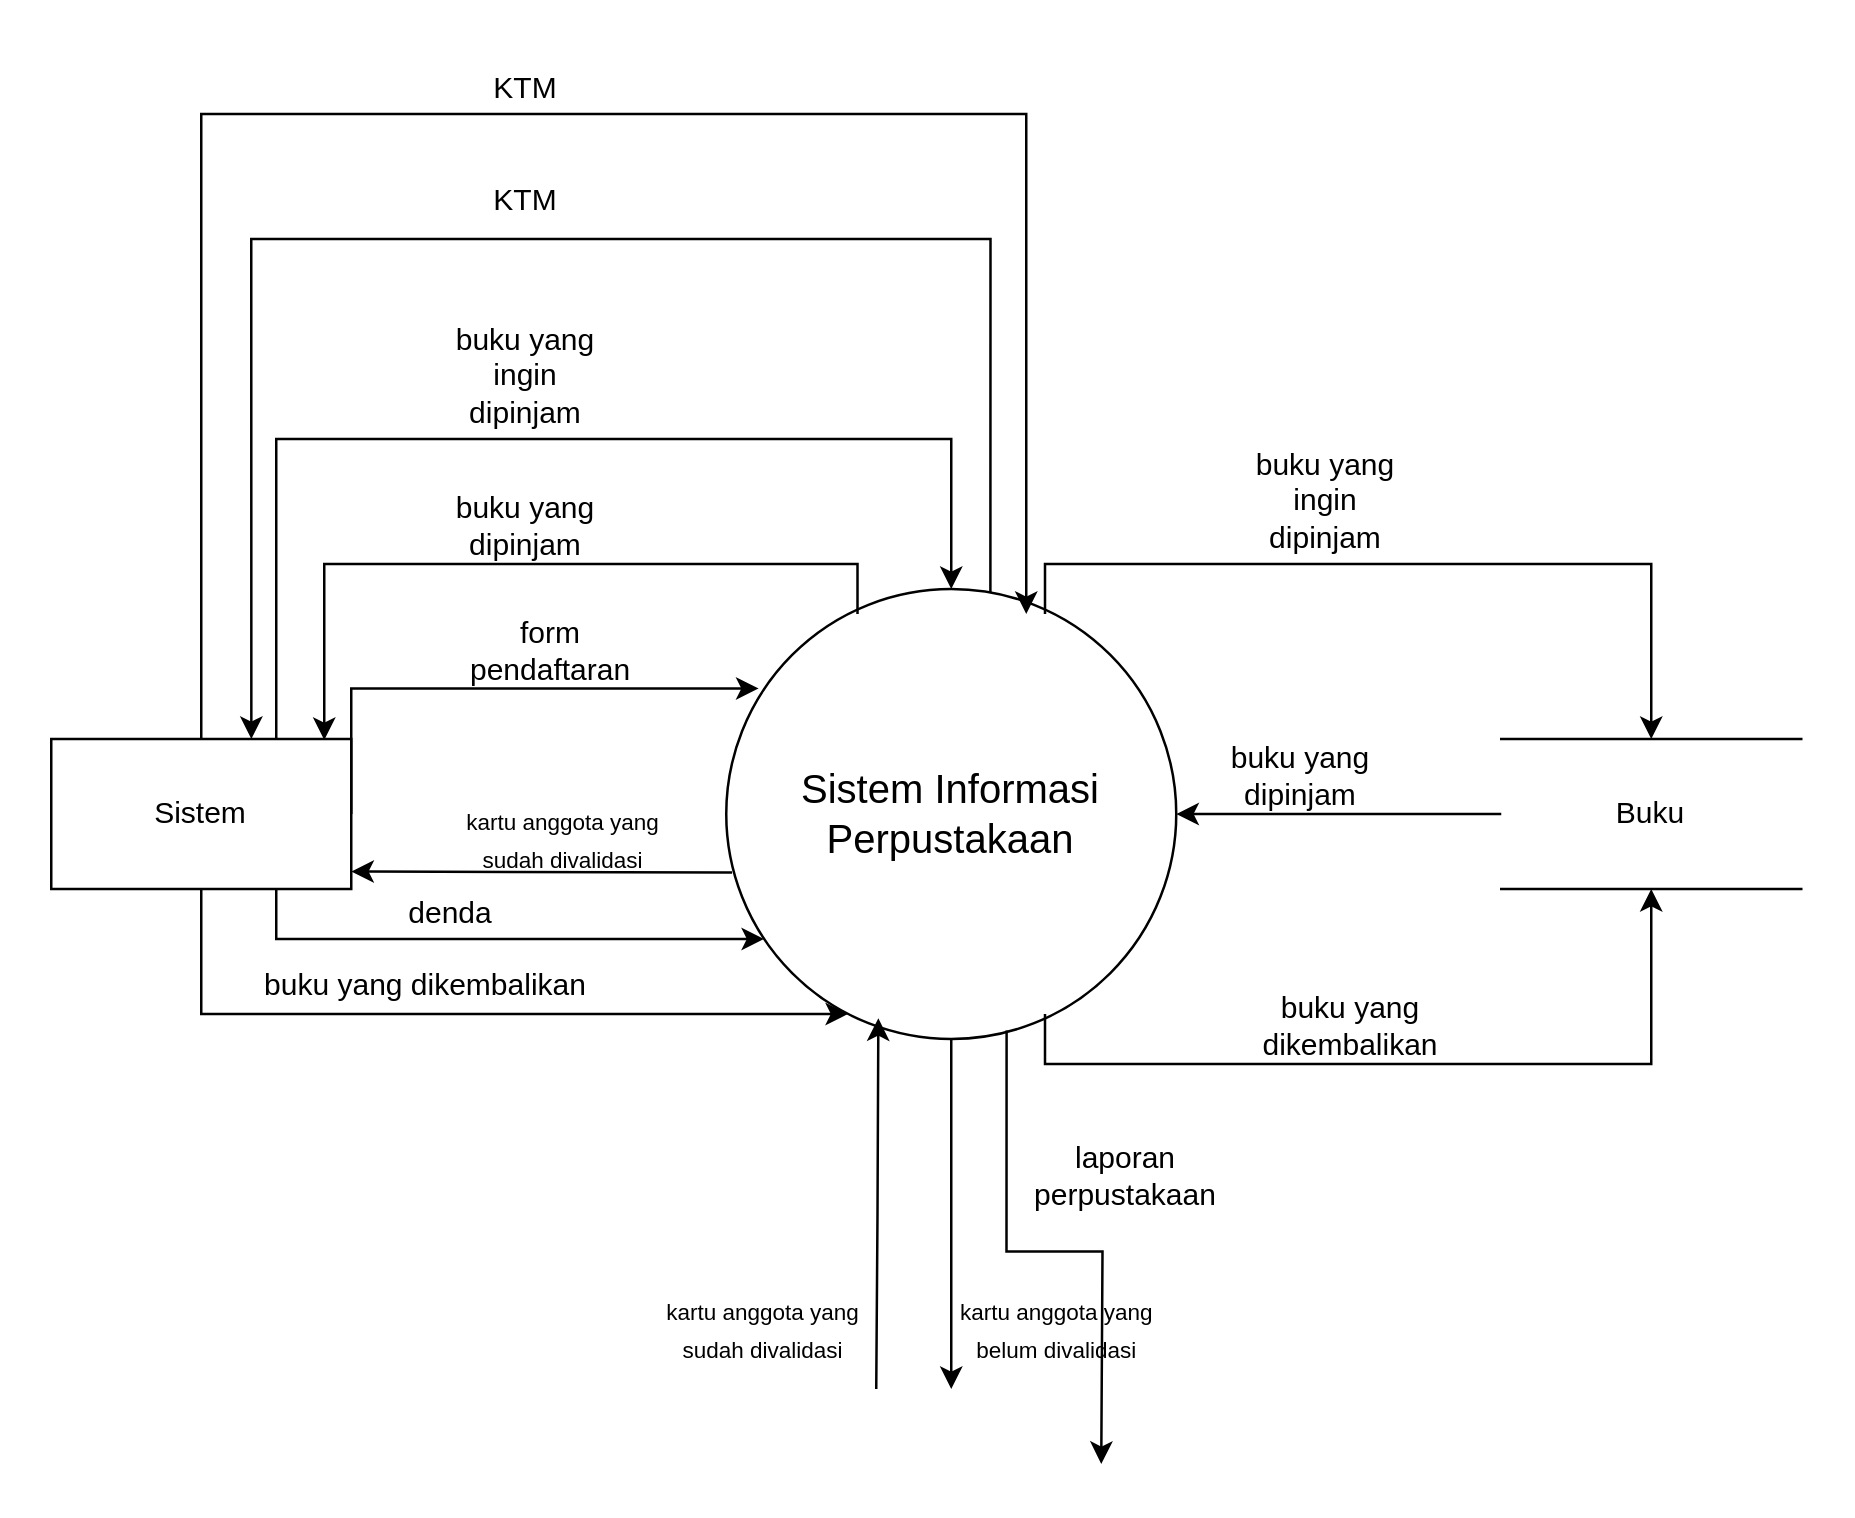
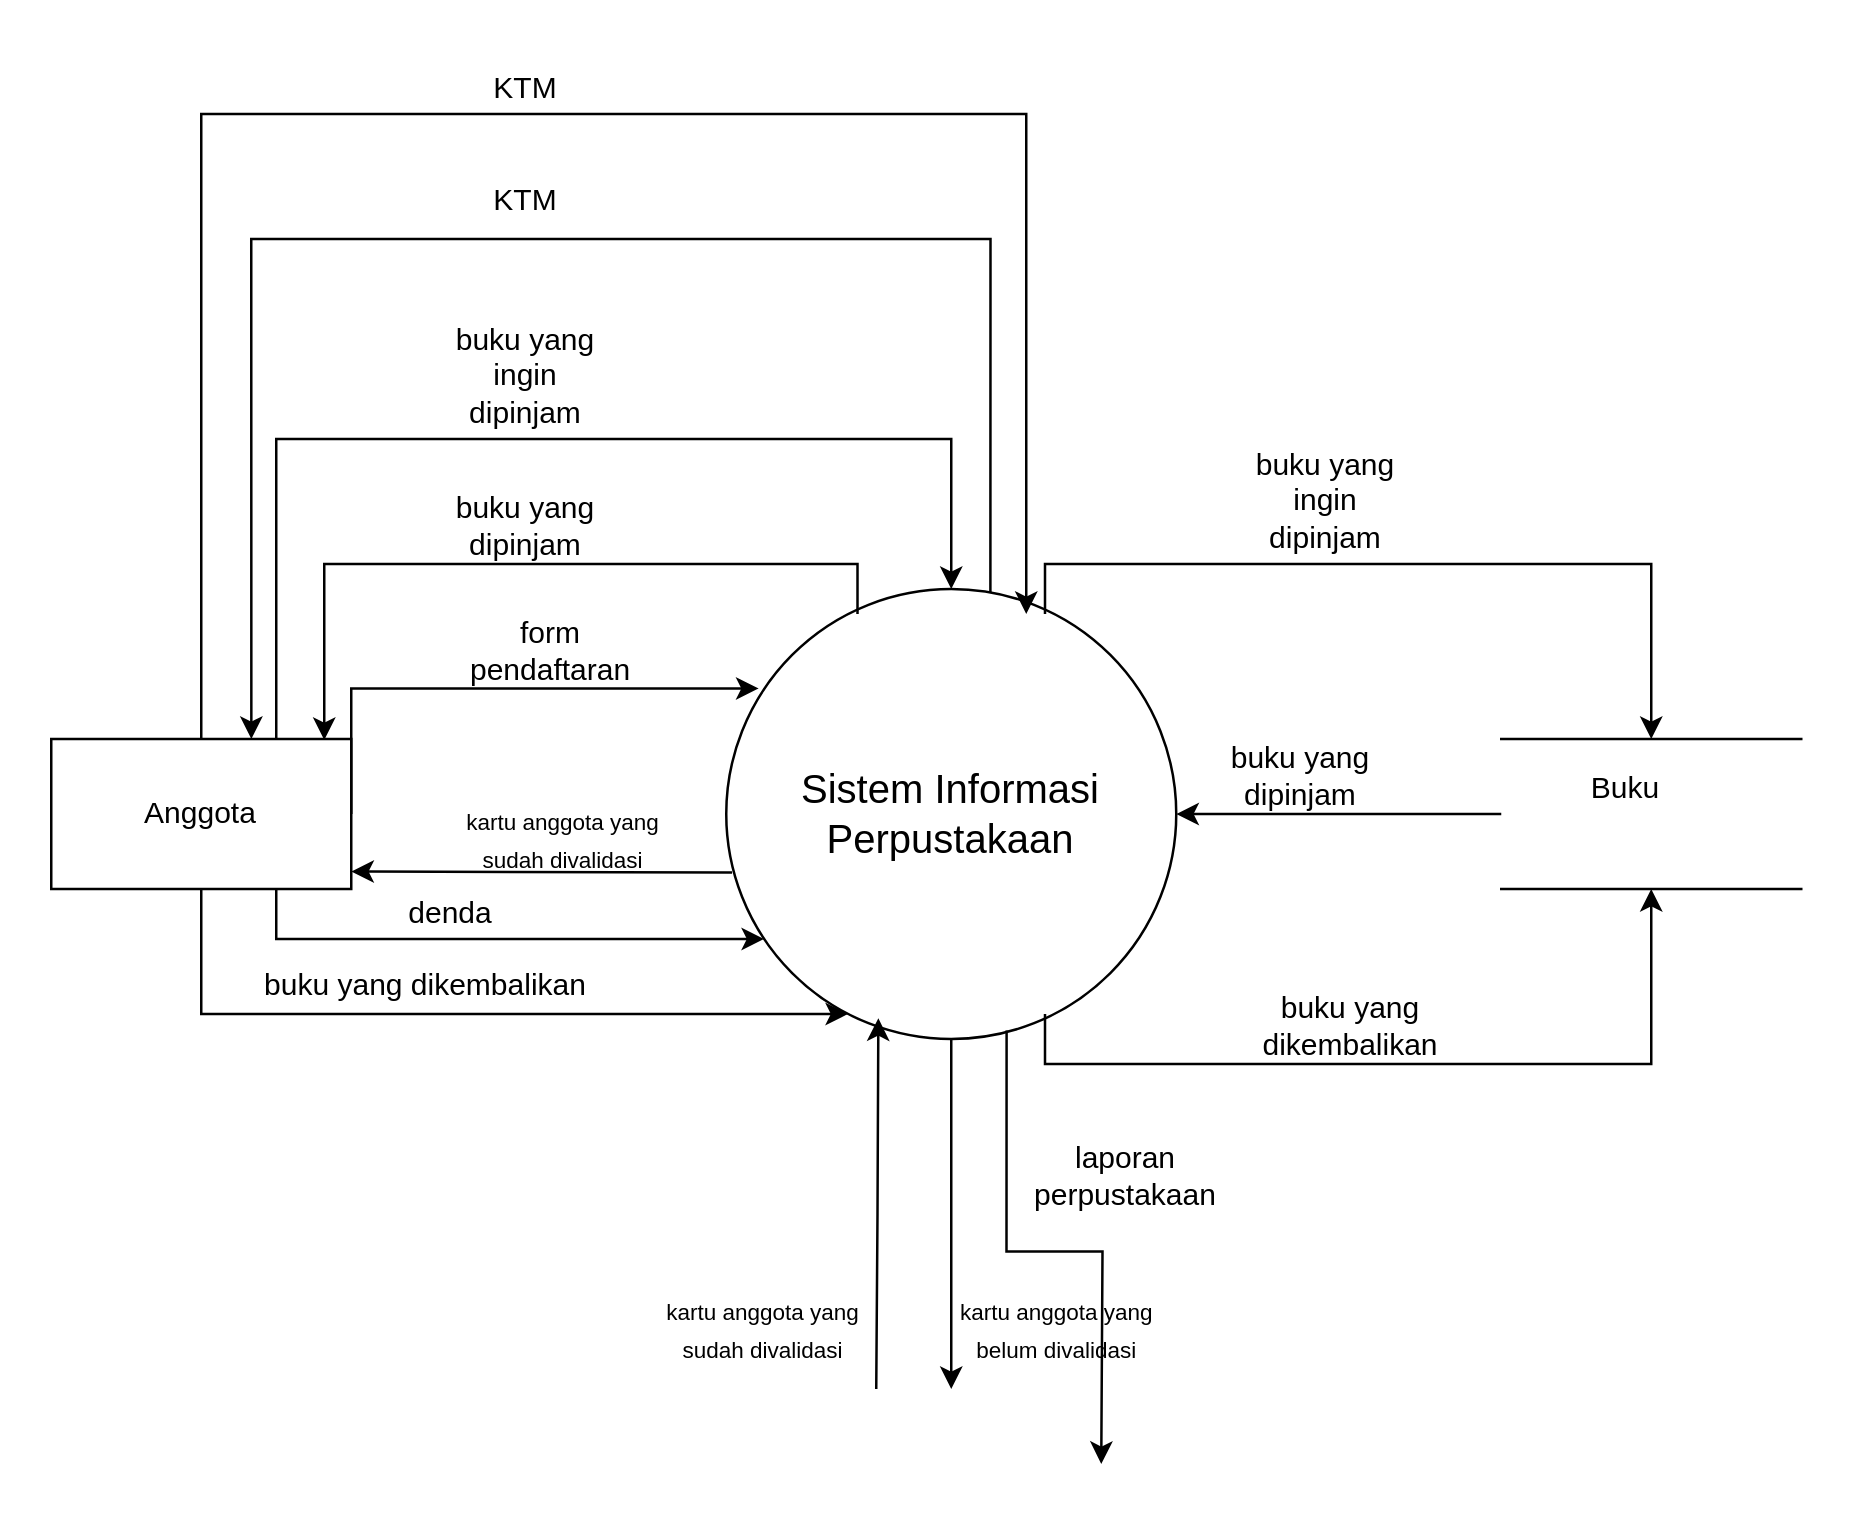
node "Sistem": label "Sistem" -> "Anggota"
node "Buku": moved (1651, 814) -> (1626, 789)
